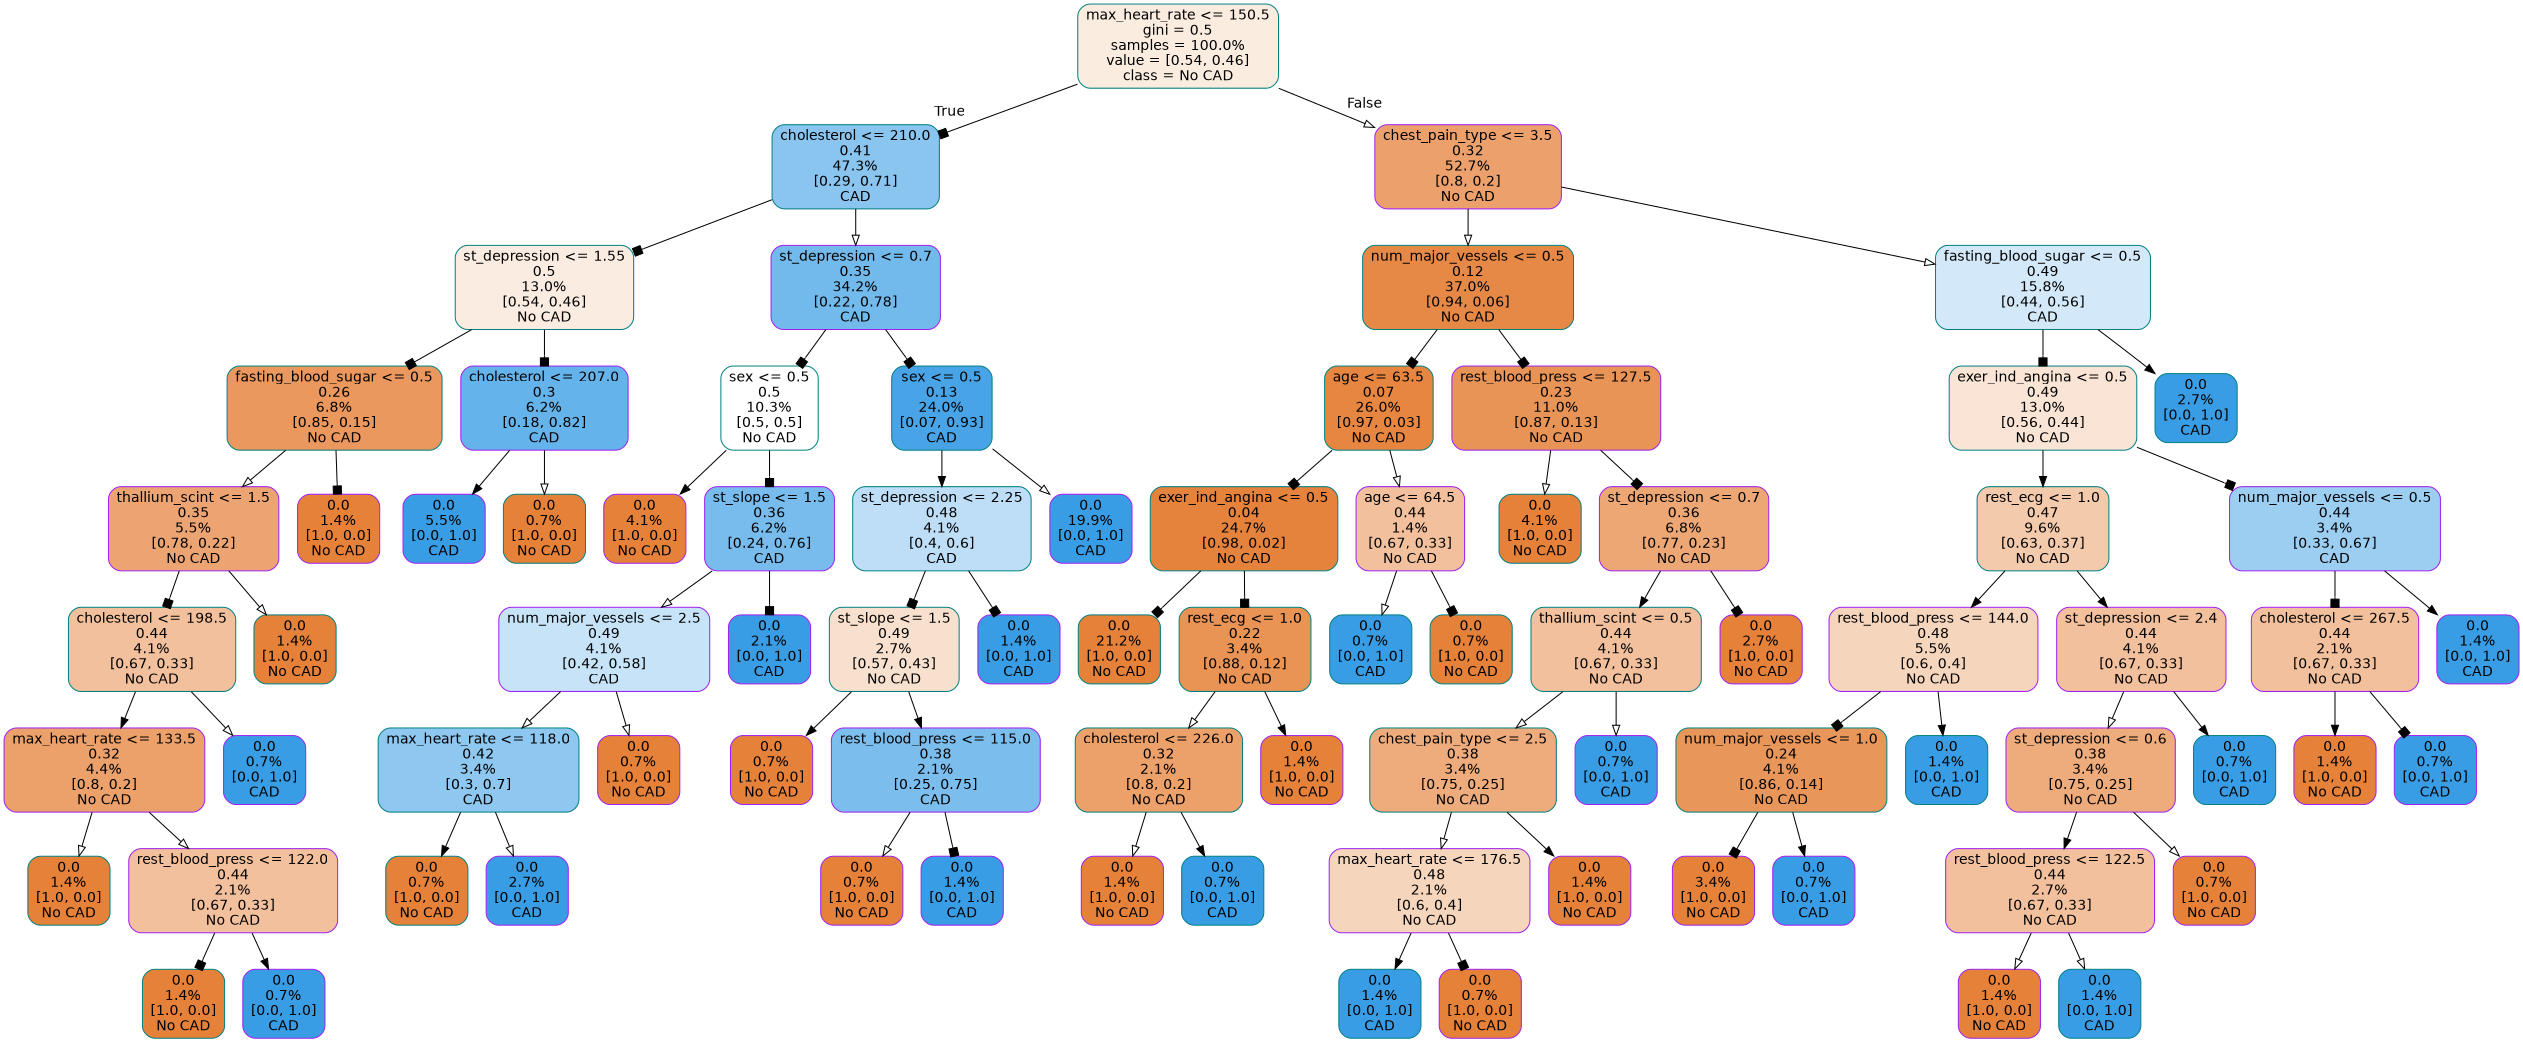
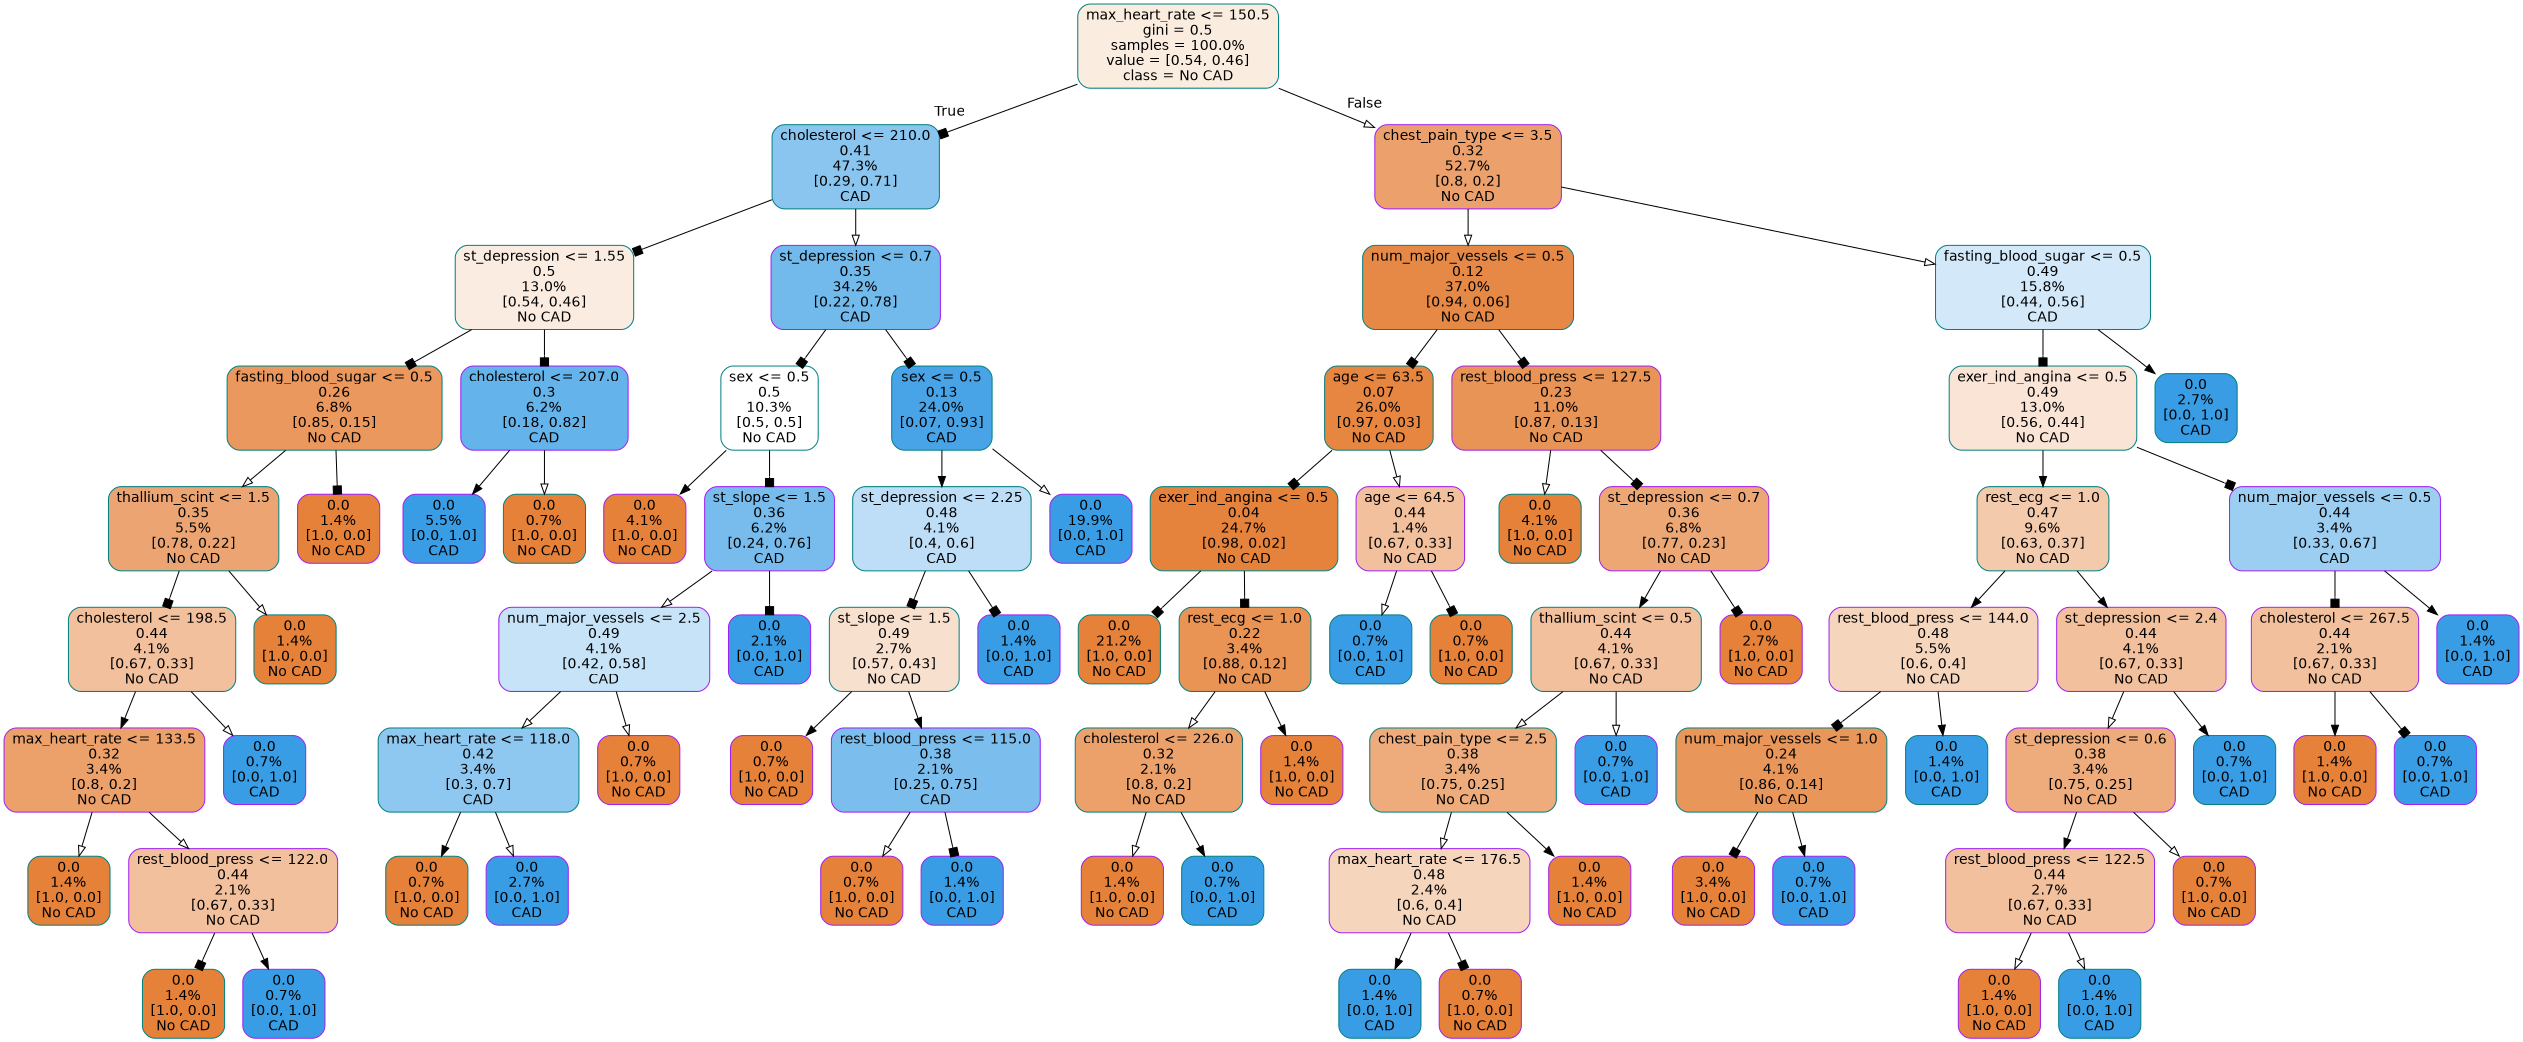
node "thallium_scint <= 1.5 0.35 5.5% [0.78, 0.22] No CAD": color purple -> teal
node "max_heart_rate <= 133.5 0.32 4.4% [0.8, 0.2] No CAD": label "max_heart_rate <= 133.5 0.32 4.4% [0.8, 0.2] No CAD" -> "max_heart_rate <= 133.5 0.32 3.4% [0.8, 0.2] No CAD"
node "max_heart_rate <= 176.5 0.48 2.1% [0.6, 0.4] No CAD": label "max_heart_rate <= 176.5 0.48 2.1% [0.6, 0.4] No CAD" -> "max_heart_rate <= 176.5 0.48 2.4% [0.6, 0.4] No CAD"
